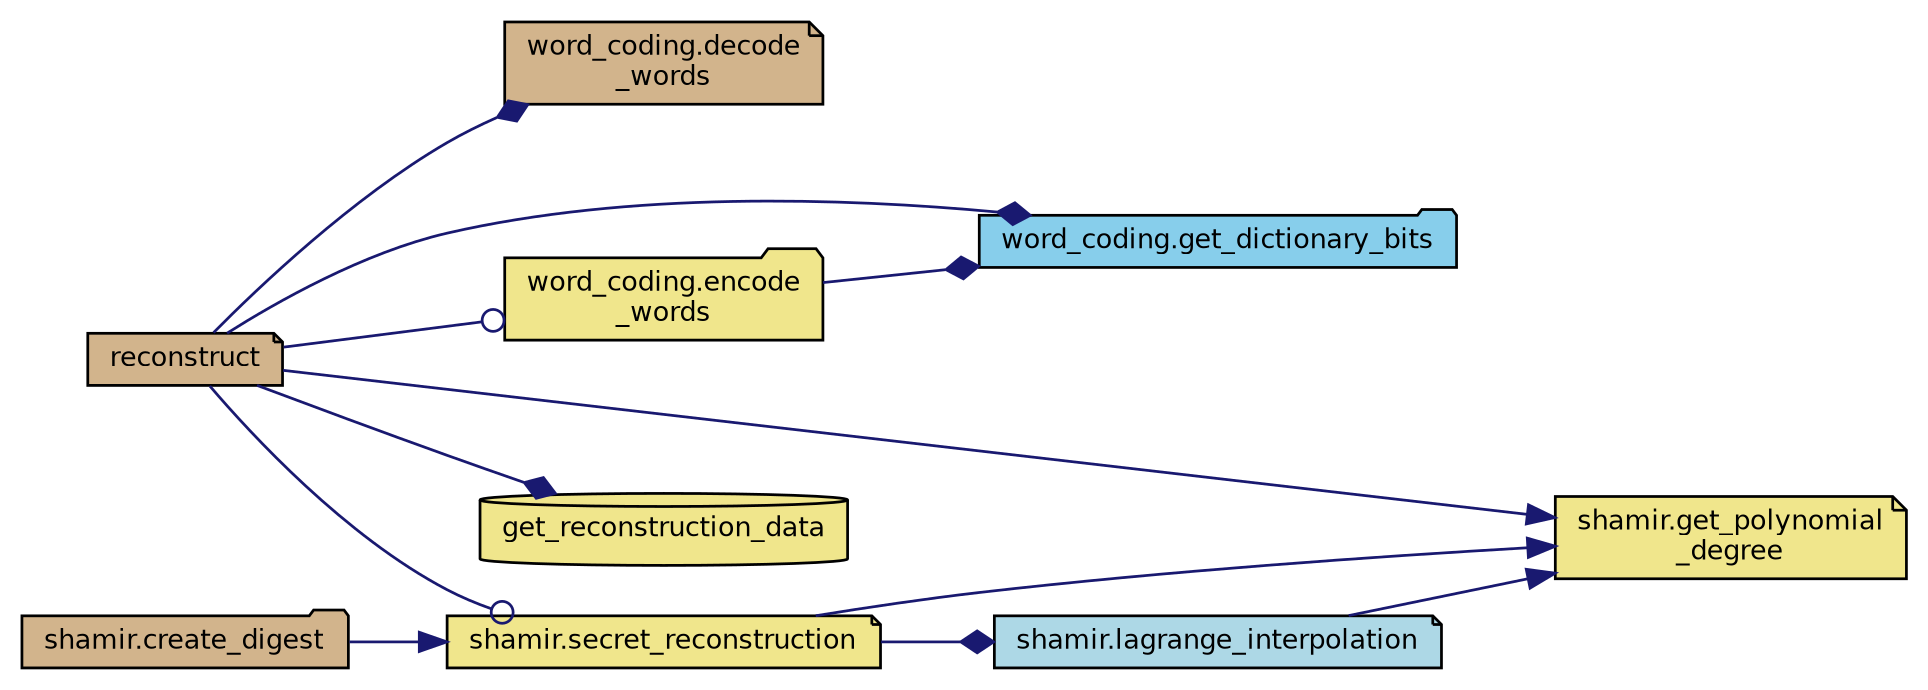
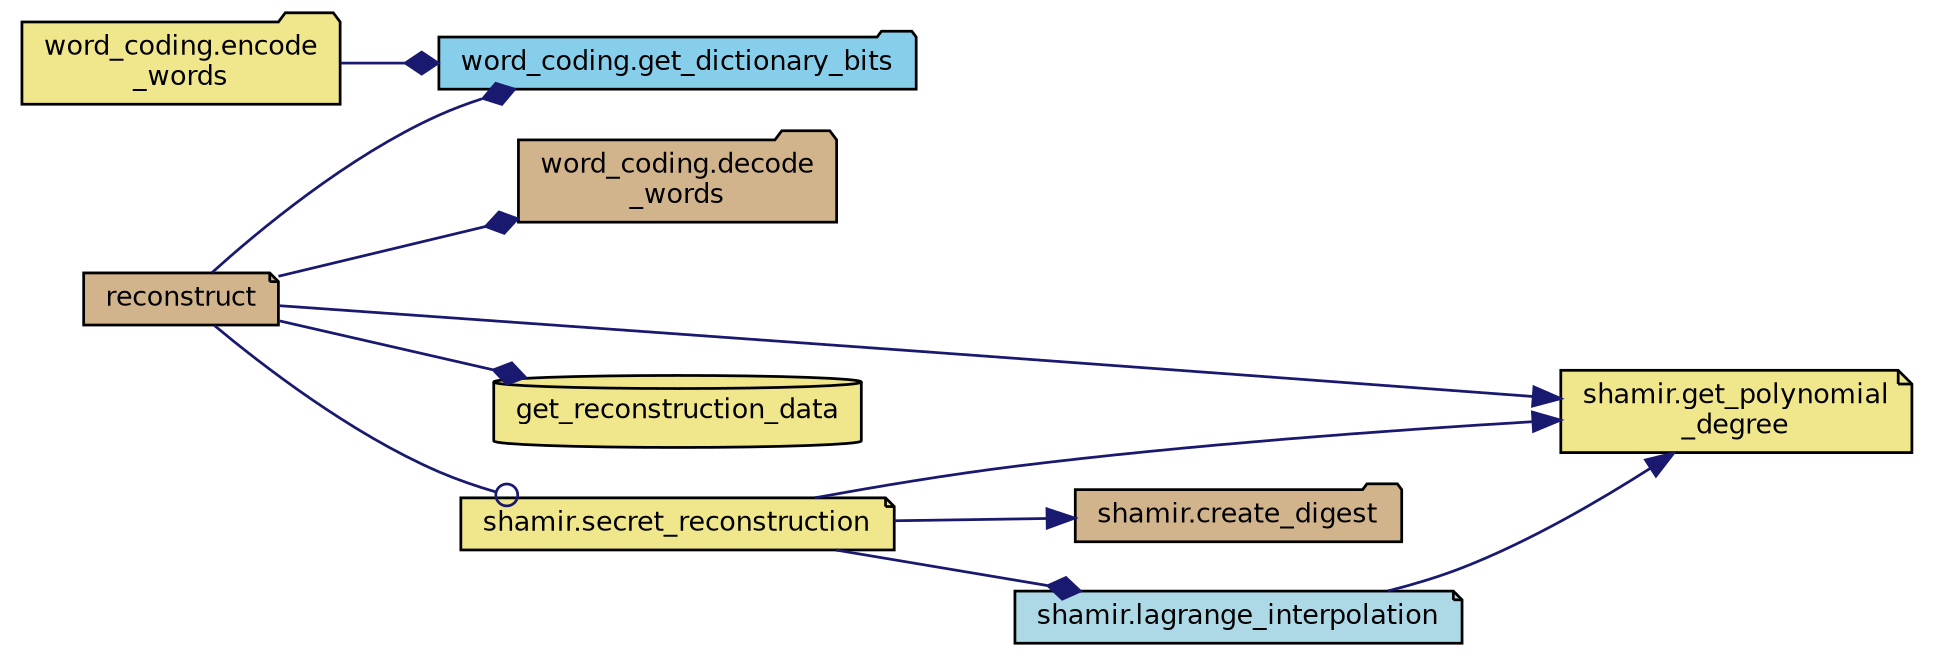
node "word_coding.decode _words": shape note -> folder
edge "reconstruct" -> "word_coding.encode _words": removed
edge "shamir.create_digest" -> "shamir.secret_reconstruction": reversed
